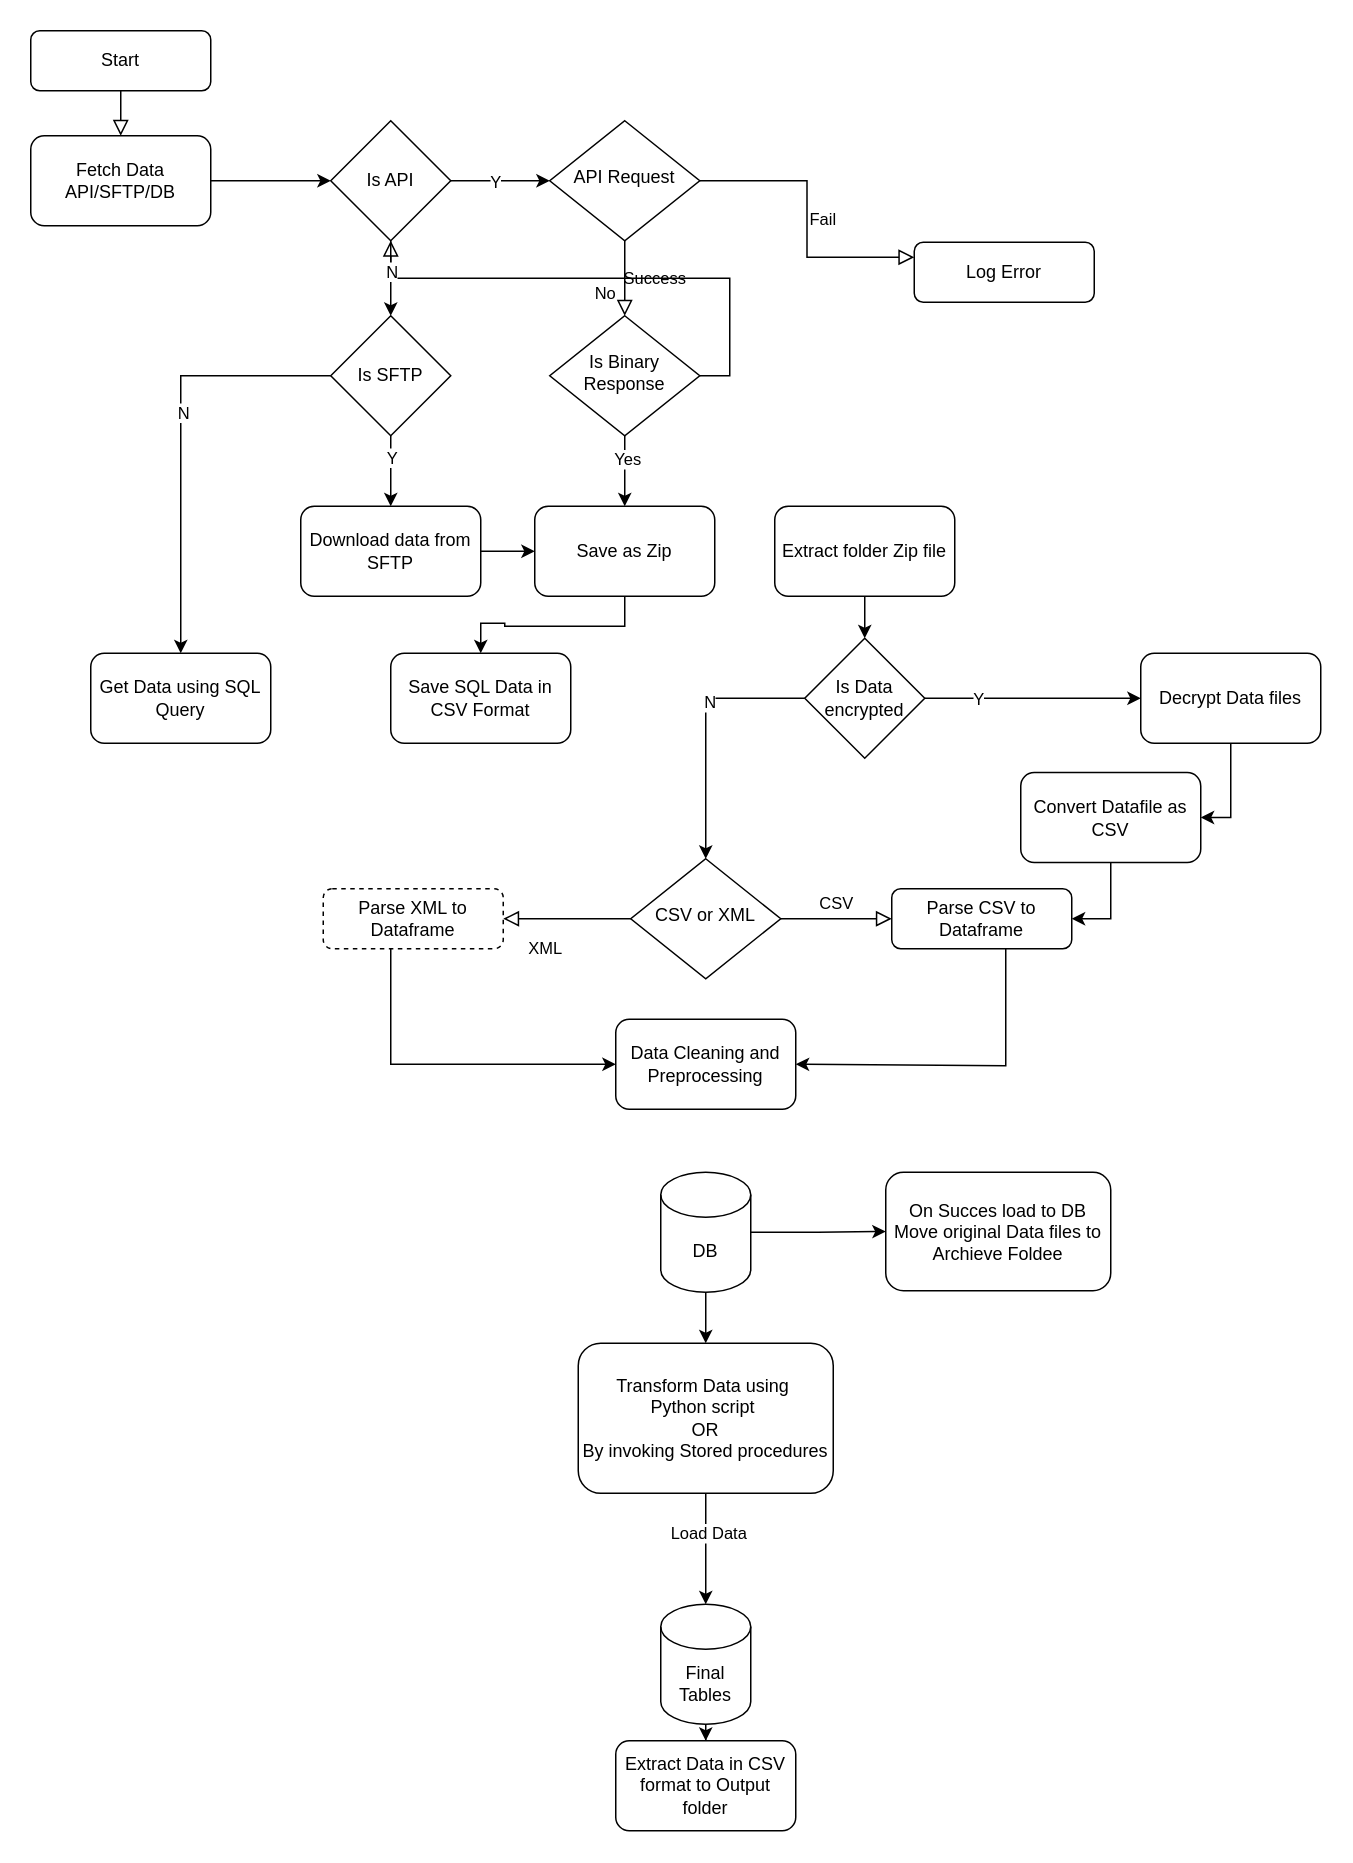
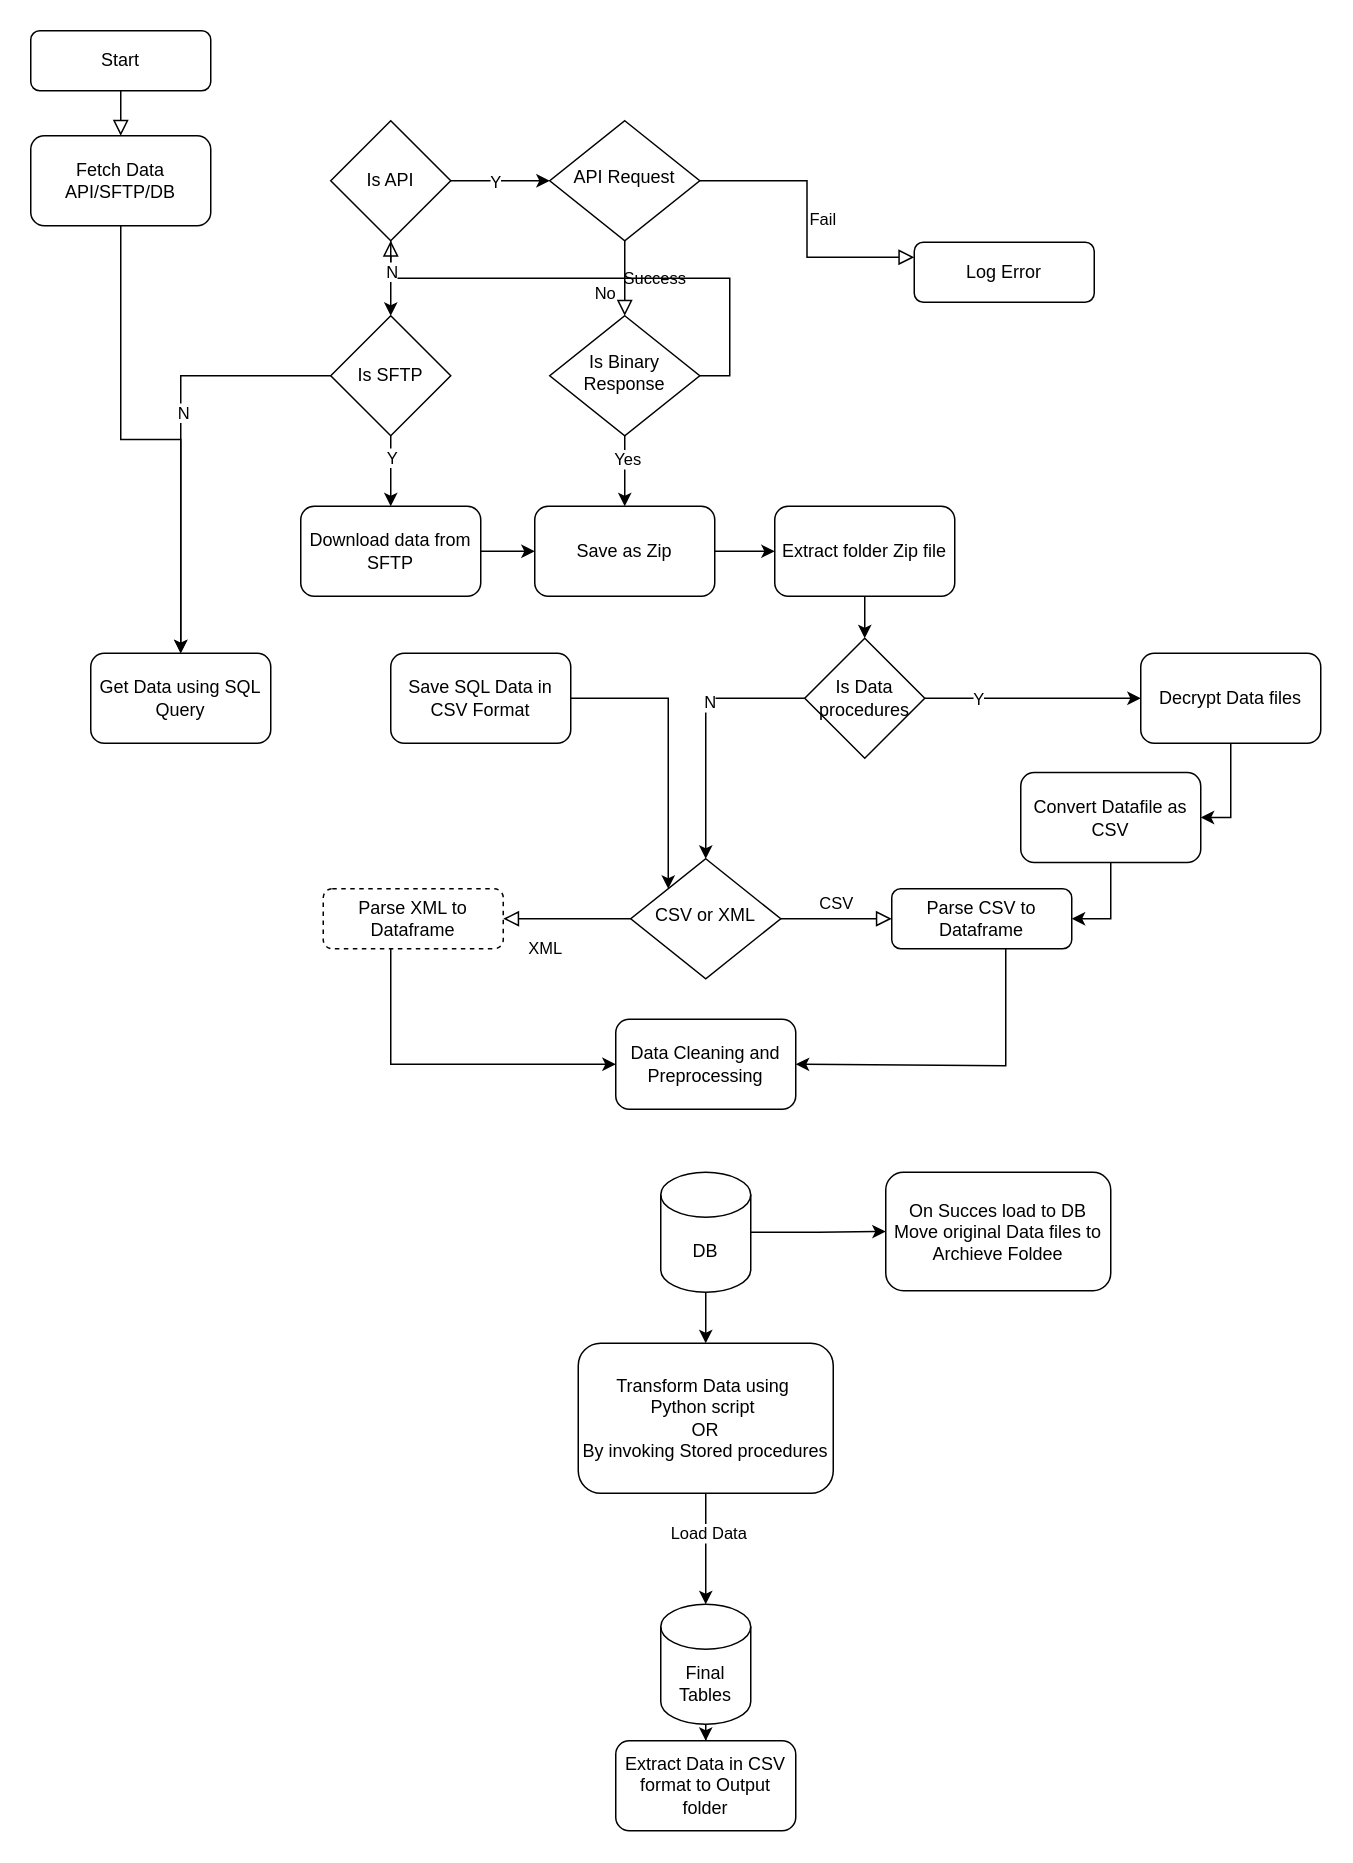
edge "Fetch Data API/SFTP/DB" -> "Is API": now "Fetch Data API/SFTP/DB" -> "Get Data using SQL Query"
edge "Save as Zip" -> "Save SQL Data in CSV Format": now "Save as Zip" -> "Extract folder Zip file"
node "Is Data encrypted": label "Is Data encrypted" -> "Is Data procedures"
edge "Save SQL Data in CSV Format" -> "CSV or XML": added
